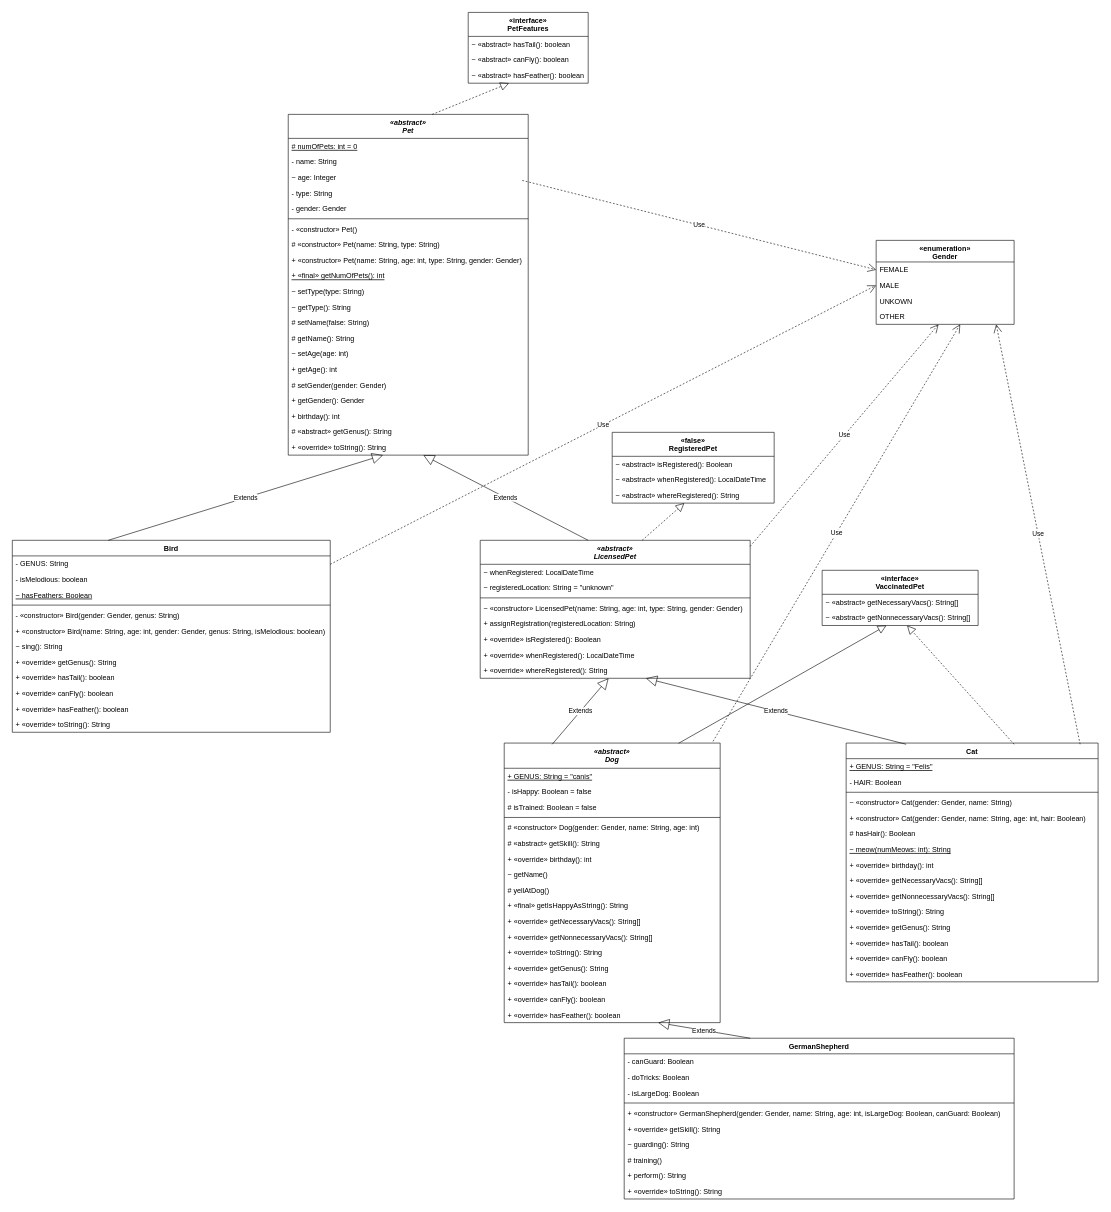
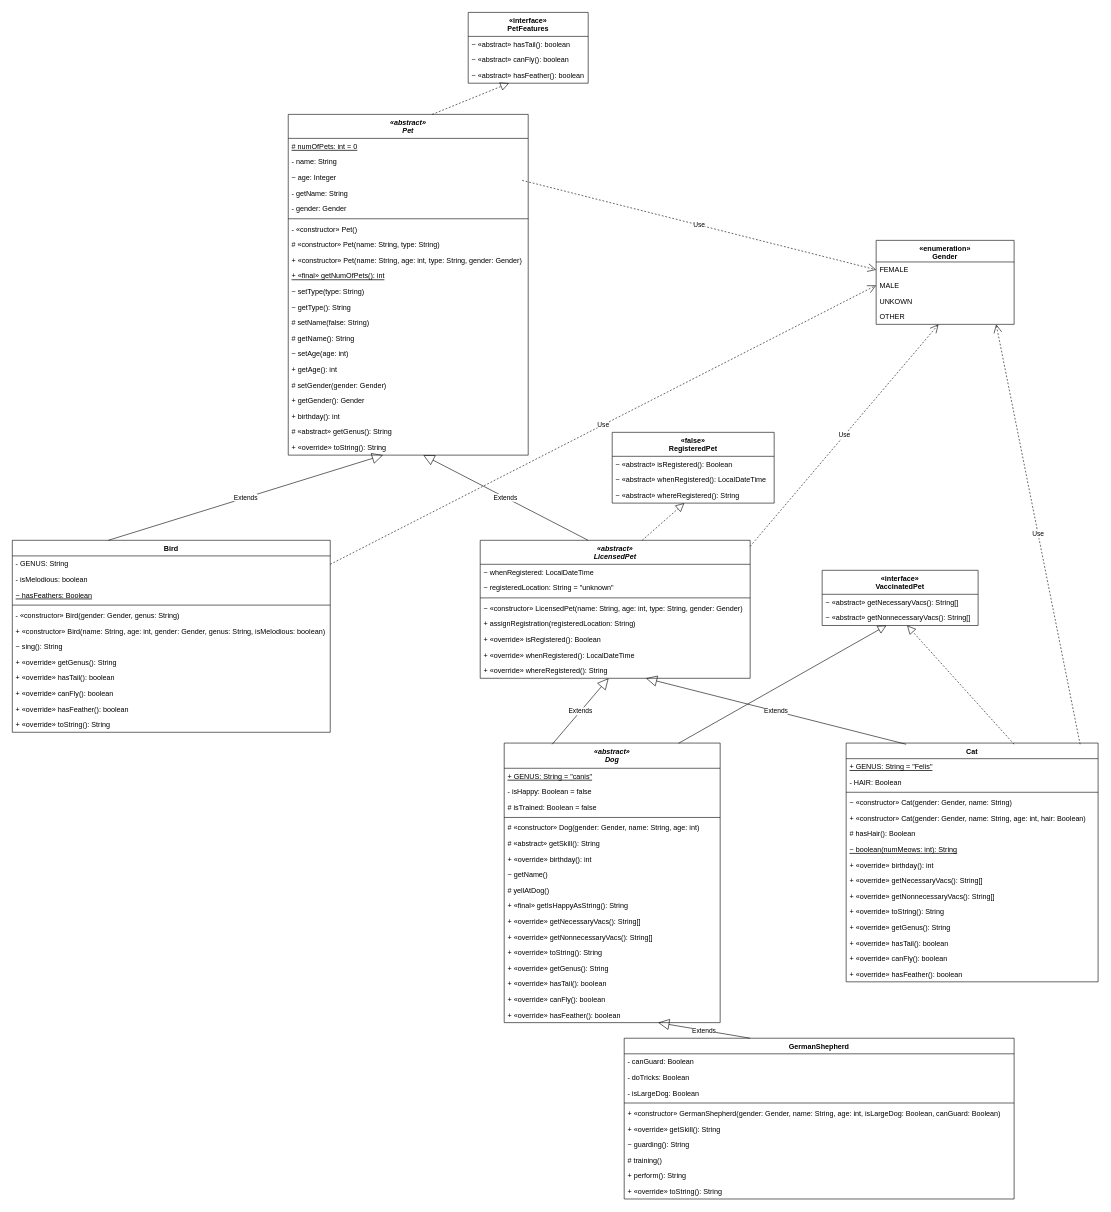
node "- type: String": label "- type: String" -> "- getName: String"
edge "«abstract» Dog" -> "OTHER": removed, label "Use"
node "~ meow(numMeows: int): String": label "~ meow(numMeows: int): String" -> "~ boolean(numMeows: int): String"
